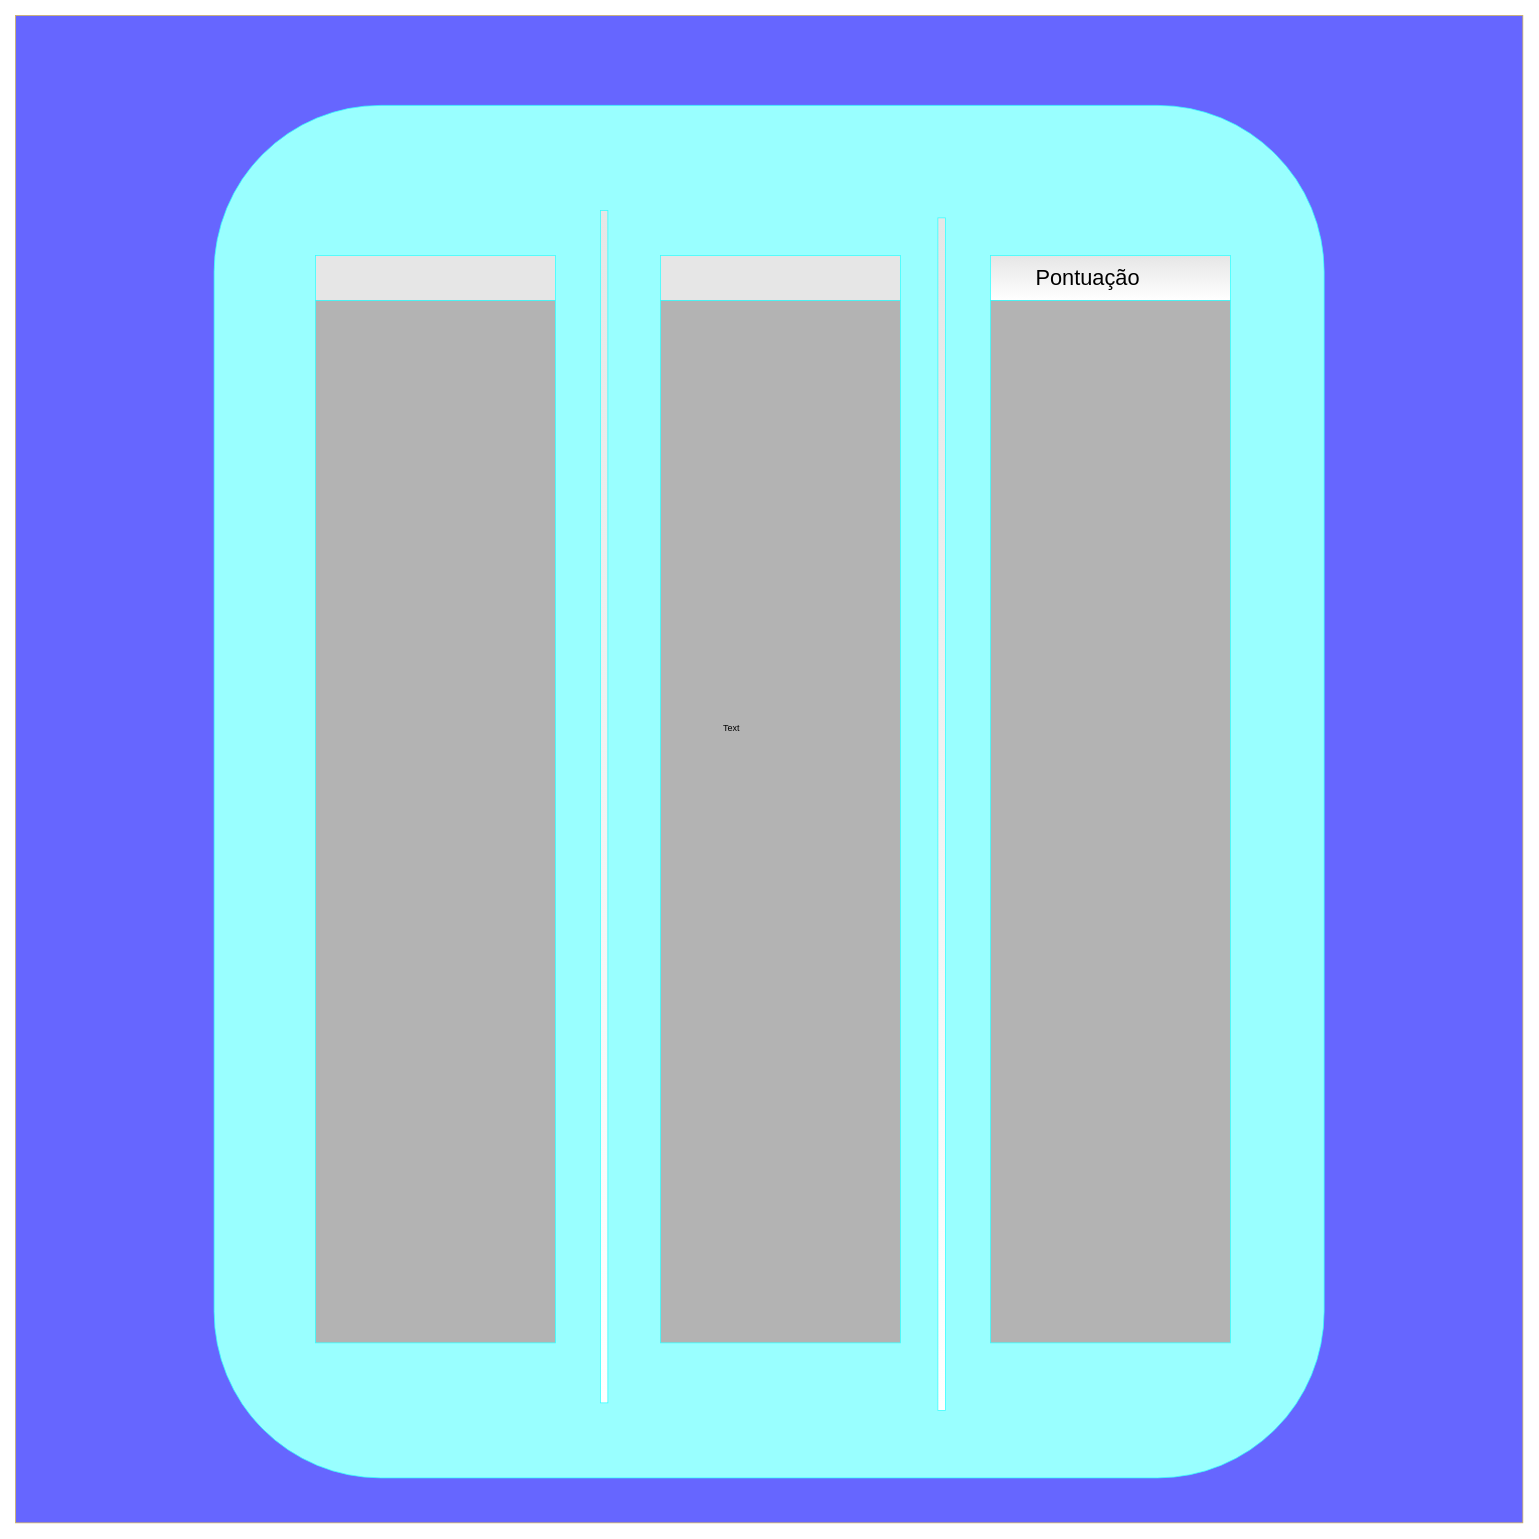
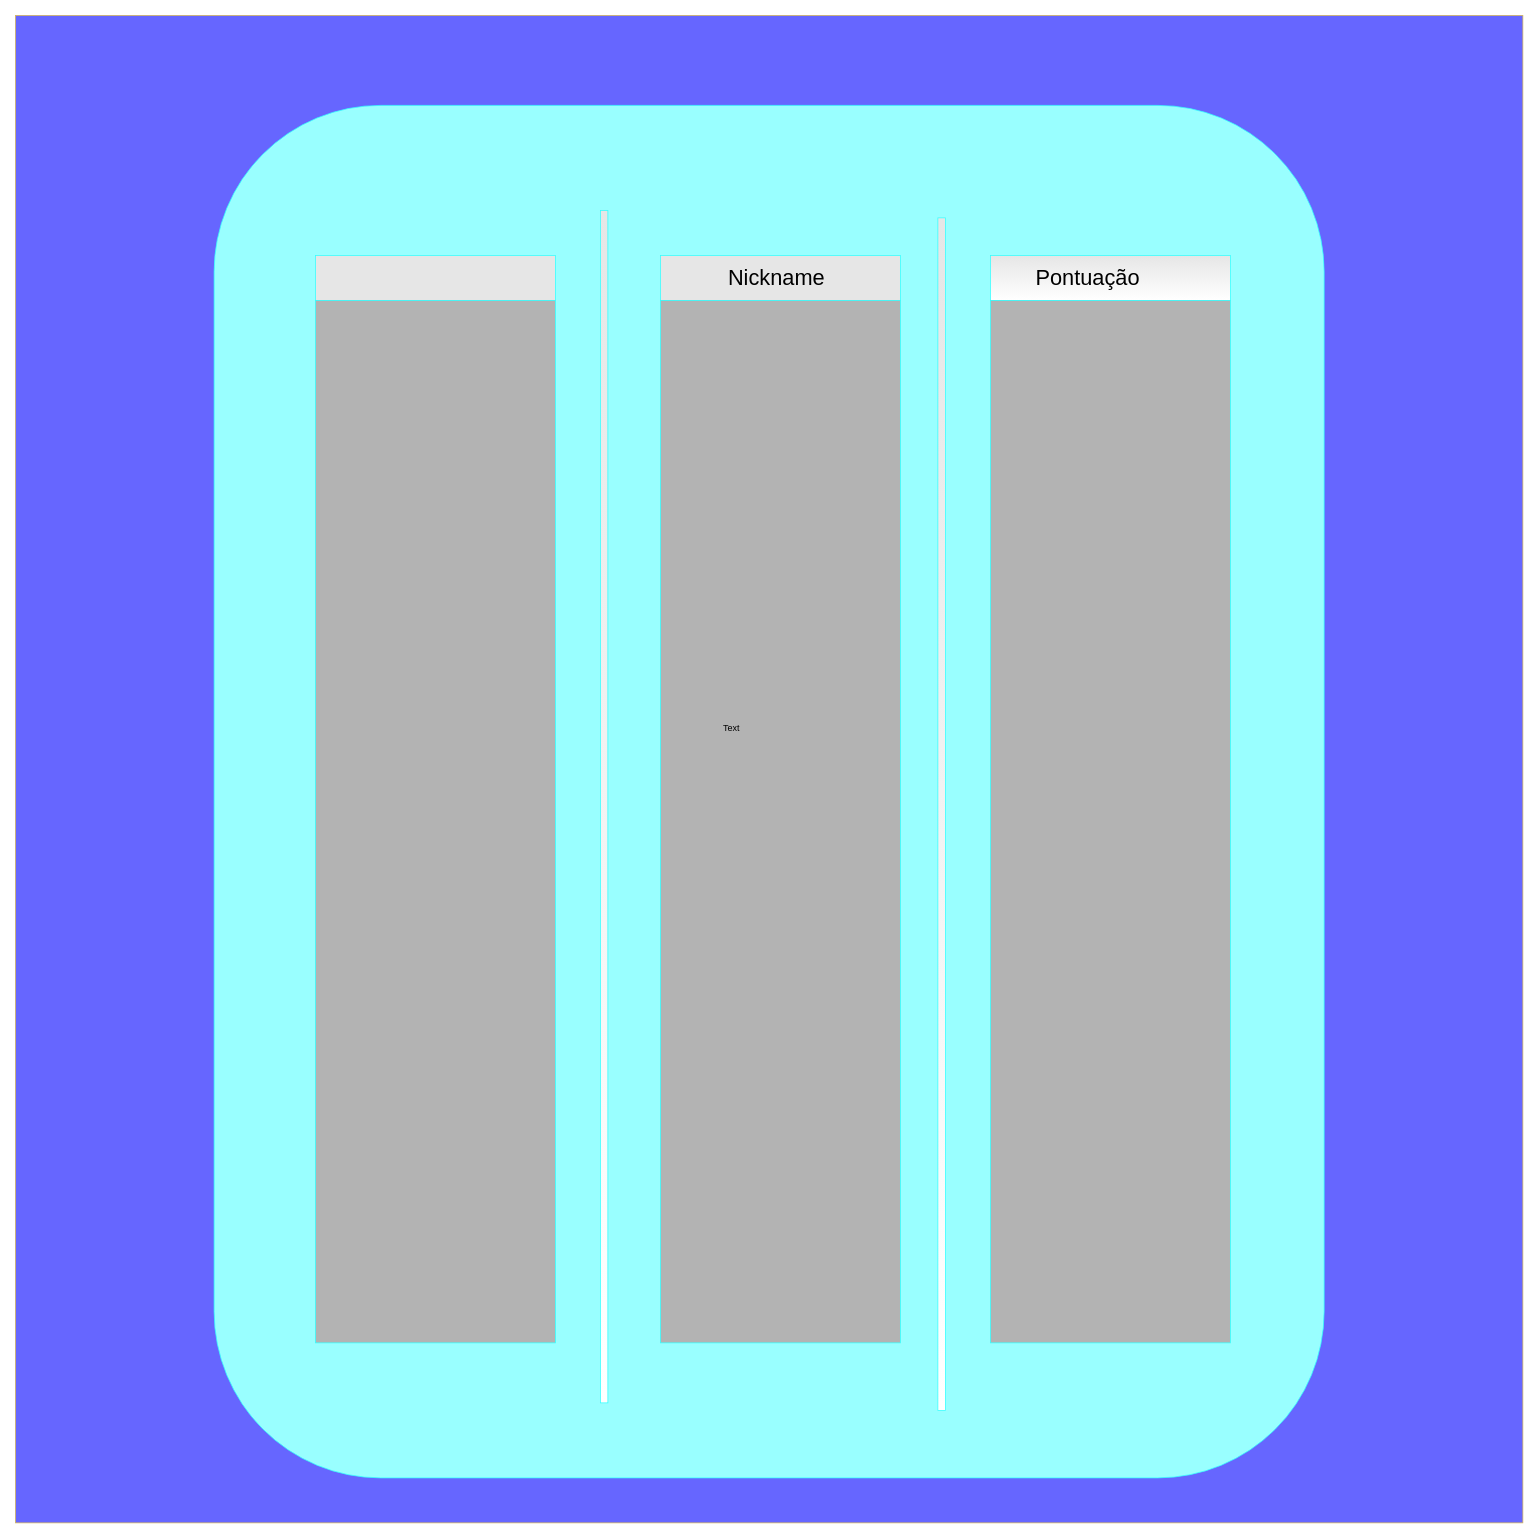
node "Nickname": added
